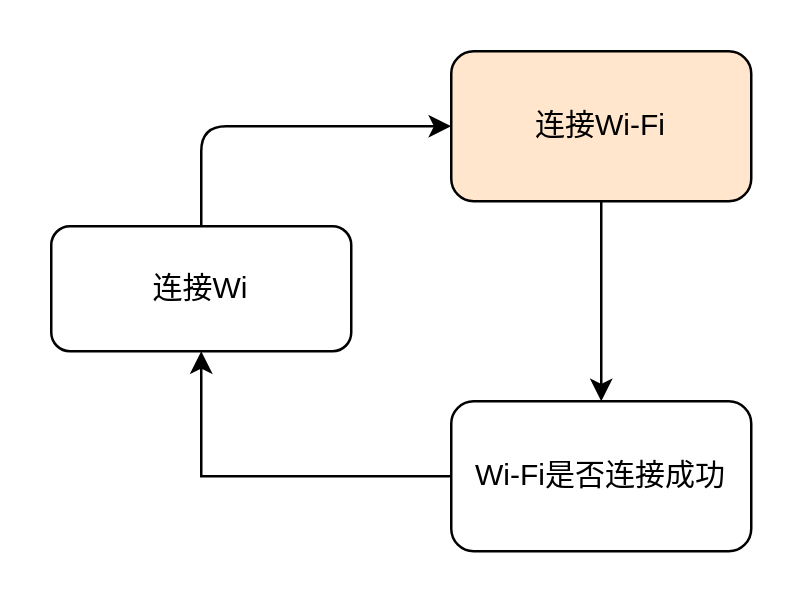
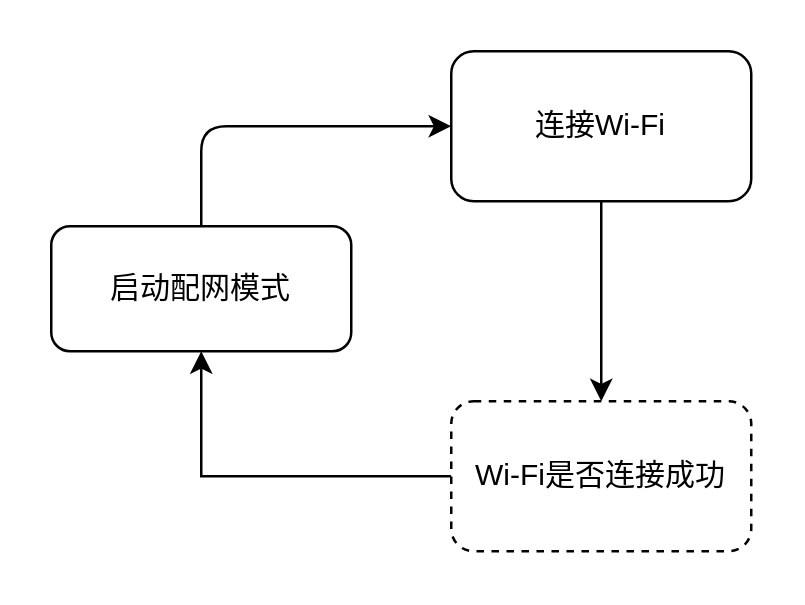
node "连接Wi-Fi": fillcolor #ffe6cc -> #ffffff
node "连接Wi": label "连接Wi" -> "启动配网模式"
node "Wi-Fi是否连接成功": style solid -> dashed
